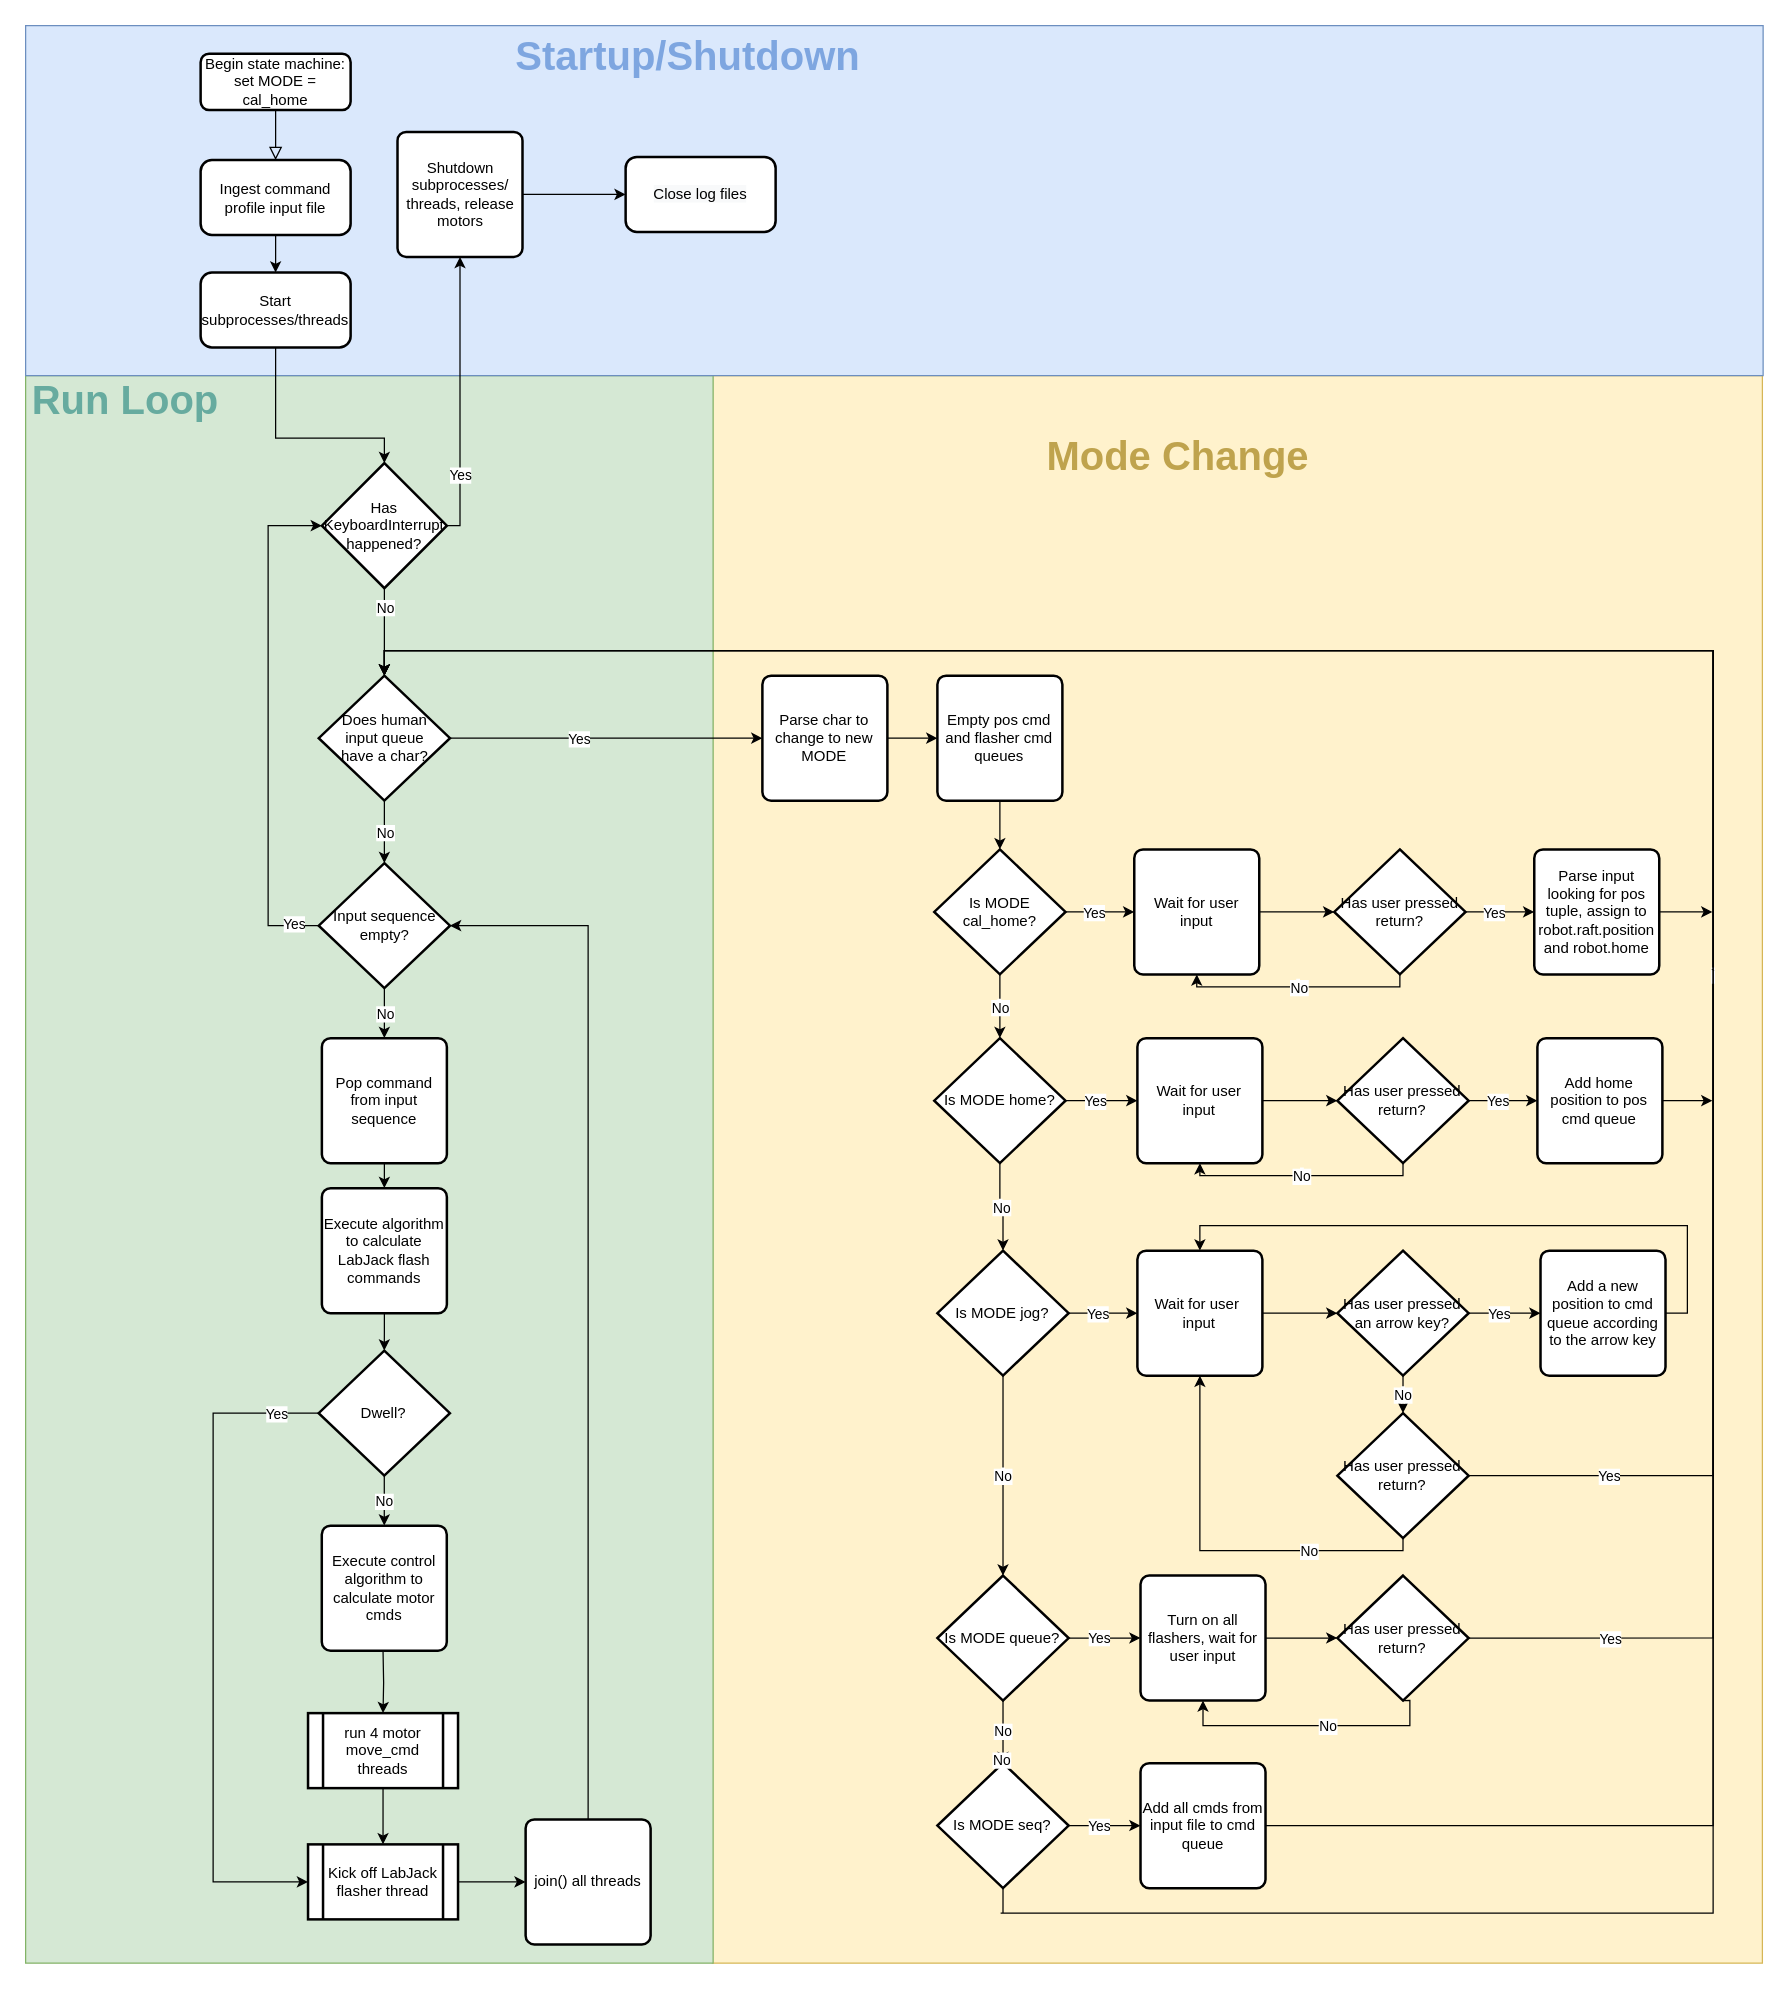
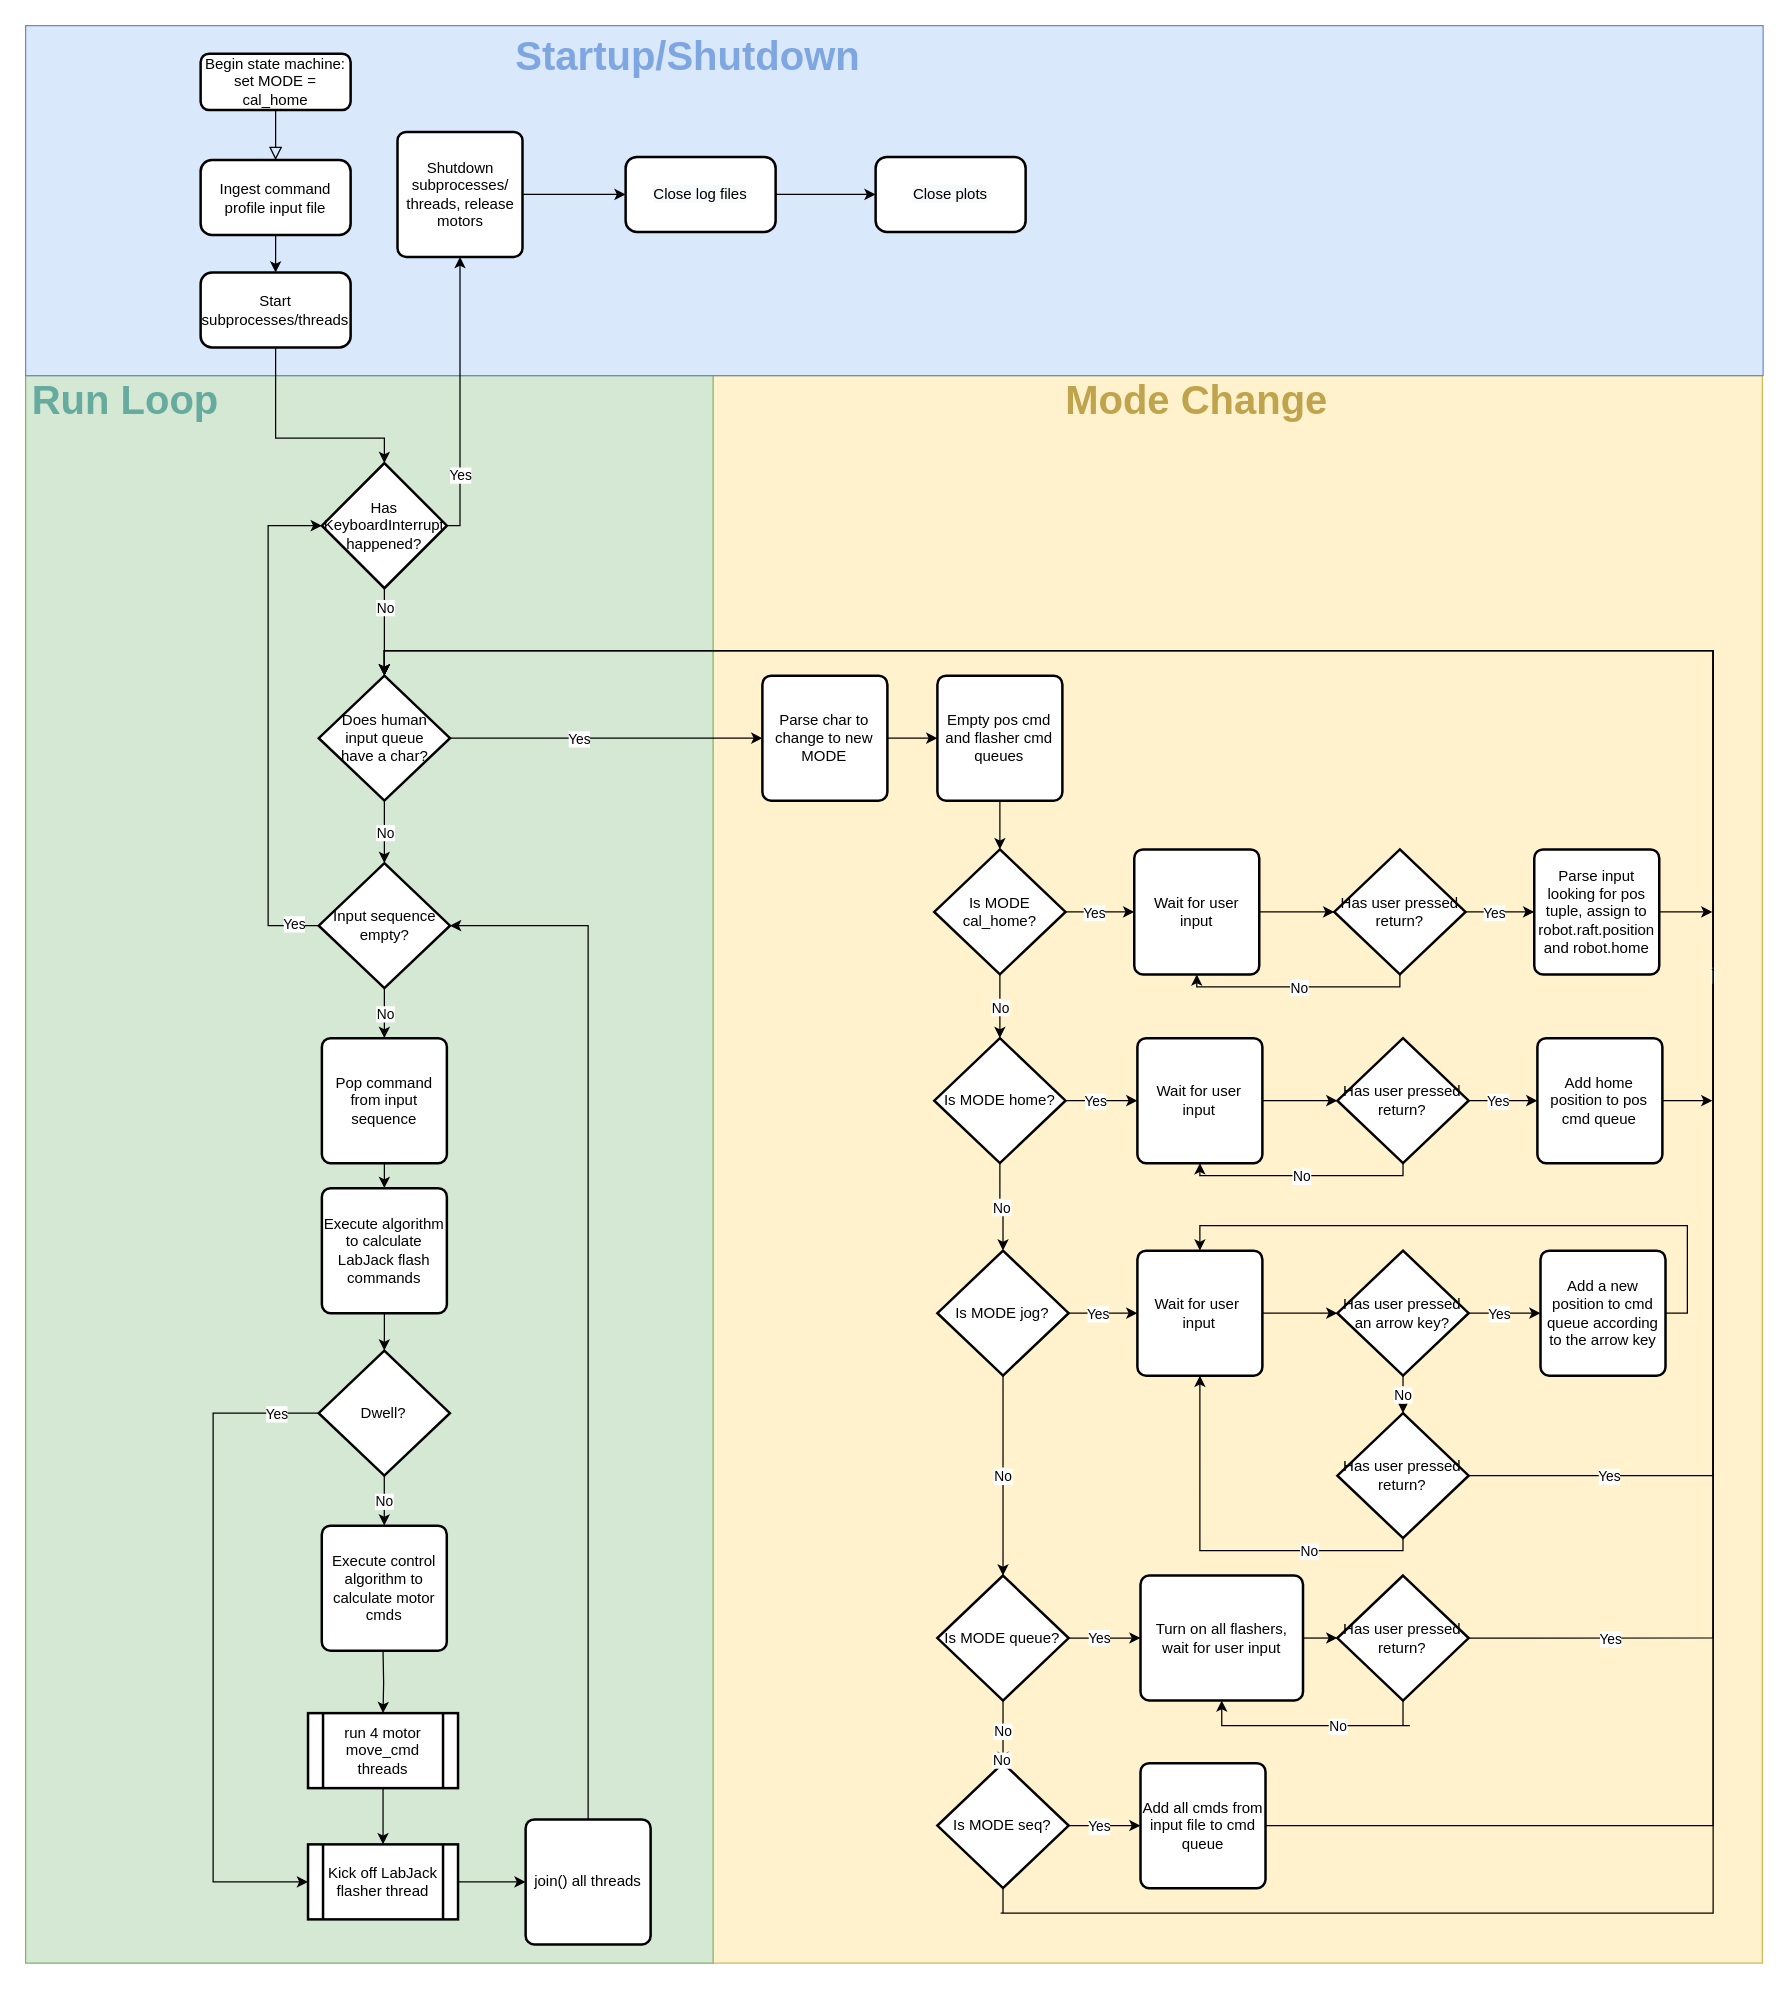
edge "Close log files" -> "Close plots": added
node "Close plots": added
node "Mode Change": moved (1178, 457) -> (1197, 401)
node "Turn on all flashers, wait for user input": size 125x125 -> 163x125
